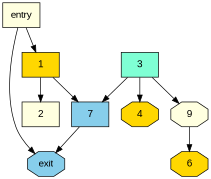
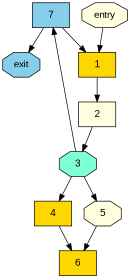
node "entry": shape box -> octagon
node "3": shape box -> octagon
edge "1" -> "7": reversed
edge "entry" -> "exit": removed
node "4": shape octagon -> box
node "9": label "9" -> "5"
edge "2" -> "3": added
node "6": shape octagon -> box
edge "4" -> "6": added
